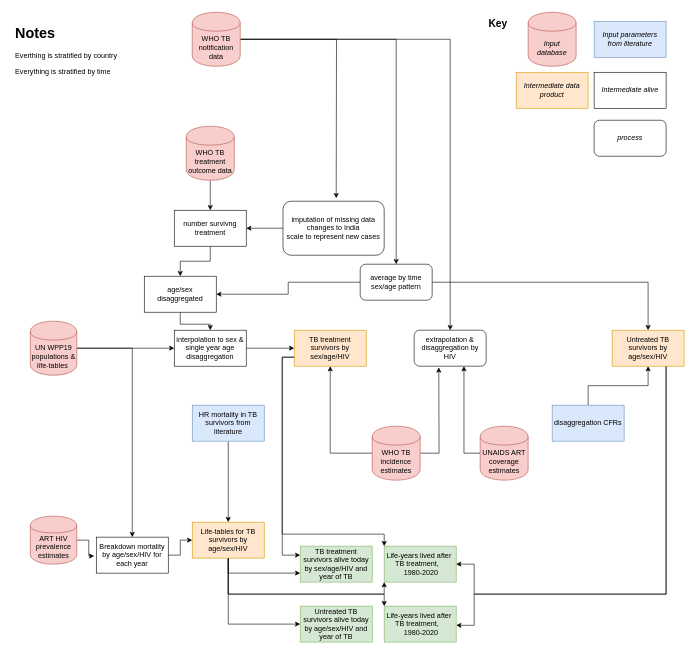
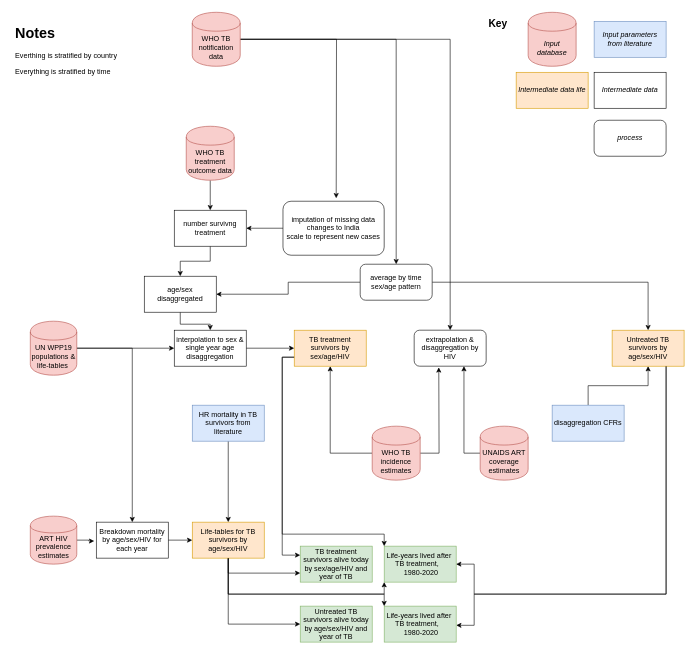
node "Intermediate data product": label "Intermediate data product" -> "Intermediate data life"
node "Intermediate alive": label "Intermediate alive" -> "Intermediate data"
node "Breakdown mortality by age/sex/HIV for each year": moved (132, 555) -> (132, 540)
